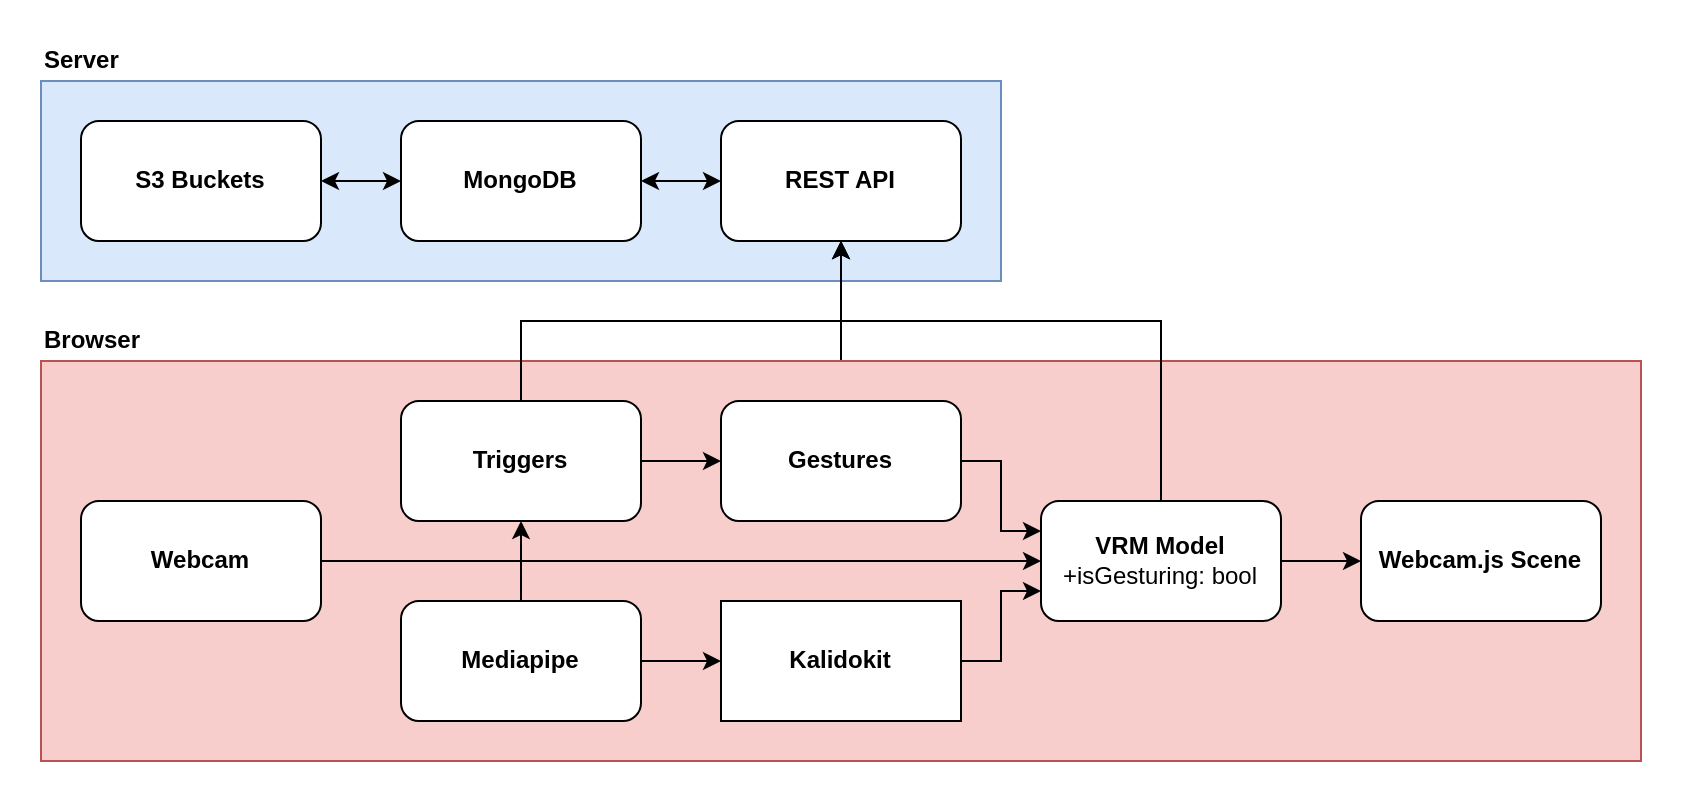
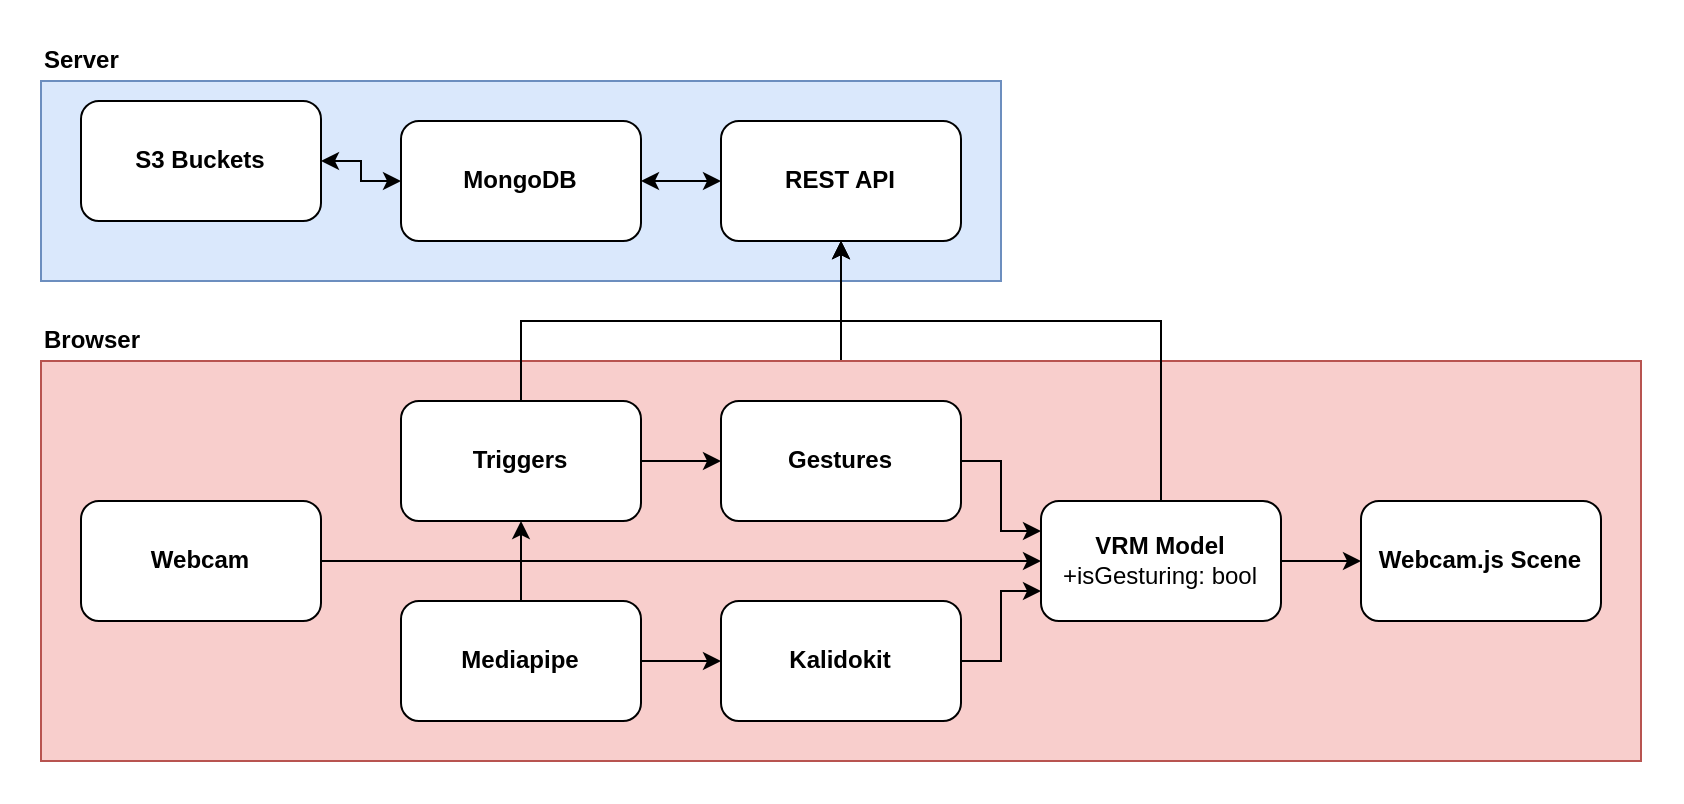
node "S3 Buckets": moved (201, 181) -> (201, 161)
node "Kalidokit": shape rectangle -> rounded rectangle
